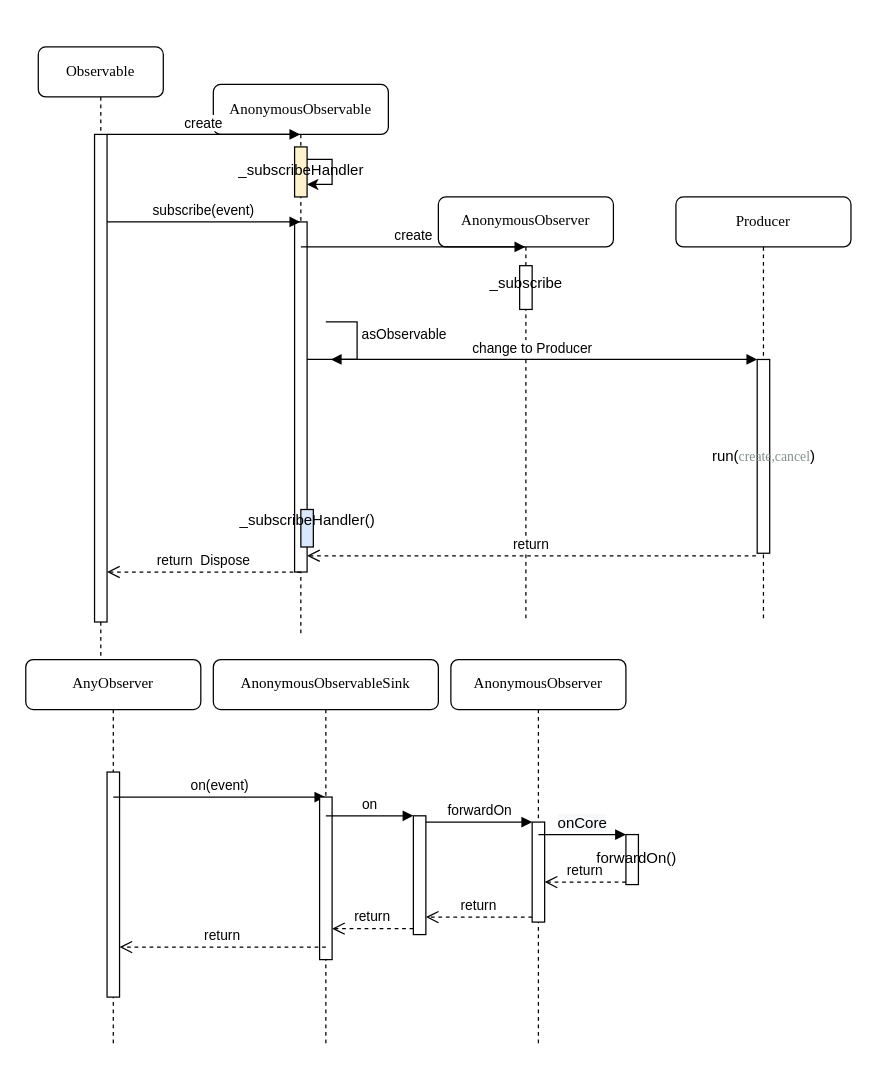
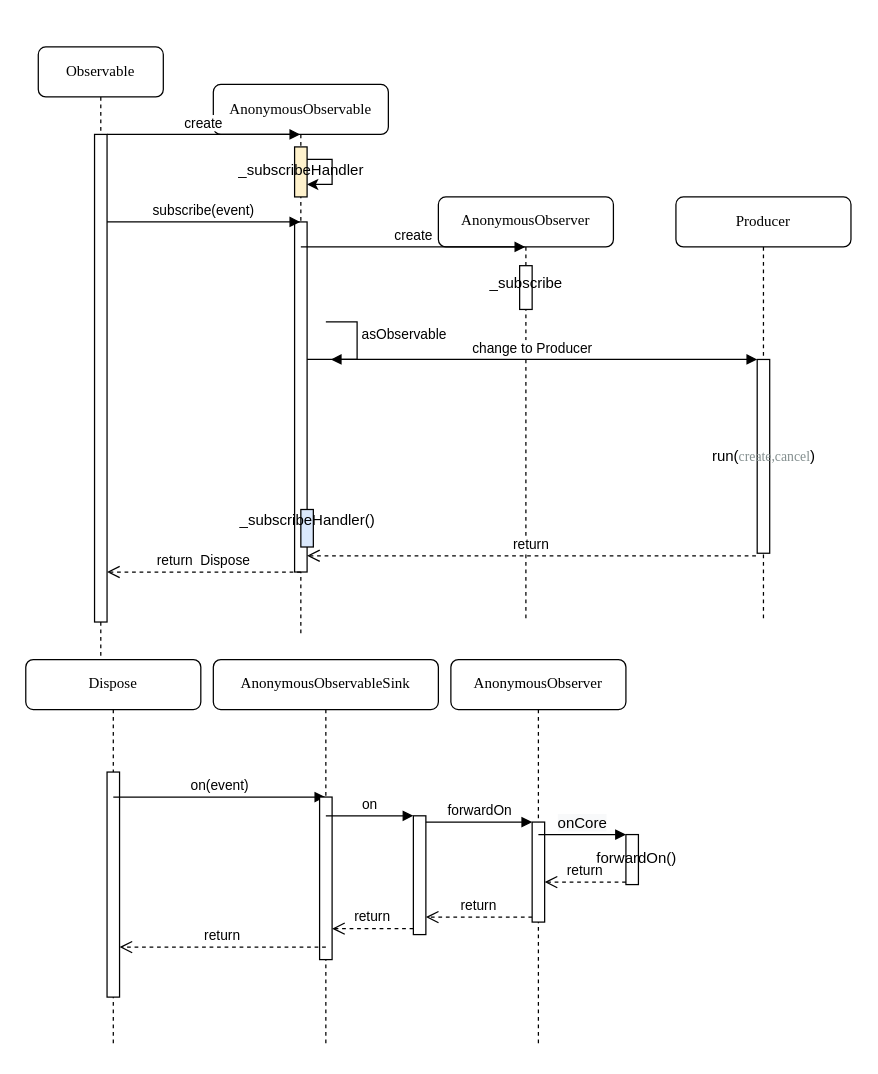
node "AnyObserver": label "AnyObserver" -> "Dispose"
